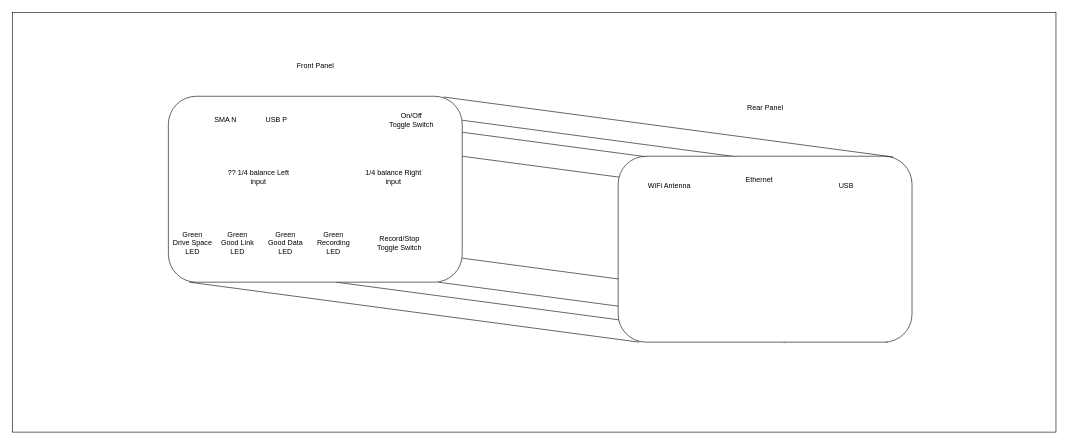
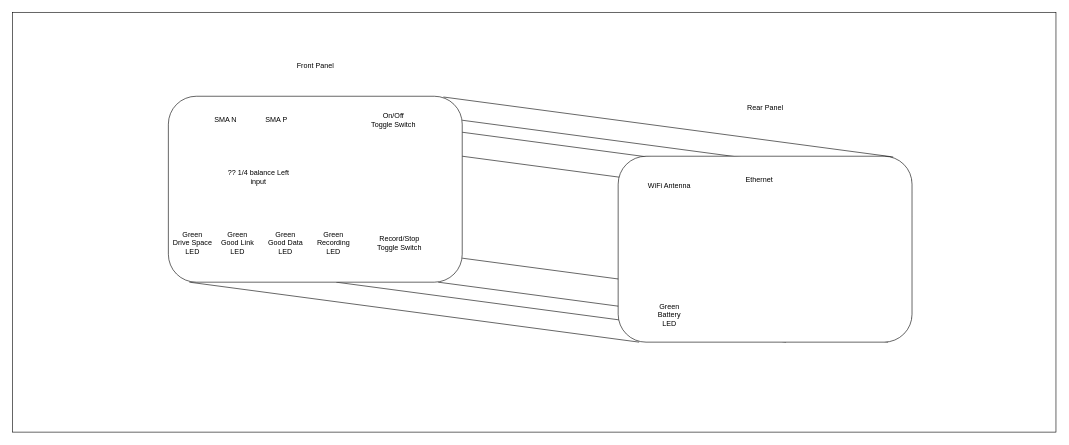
node "USB P": label "USB P" -> "SMA P"
node "On/Off Toggle Switch": moved (411, 120) -> (393, 120)
node "1/4 balance Right input": removed
node "USB": removed
node "Green Battery LED": added
